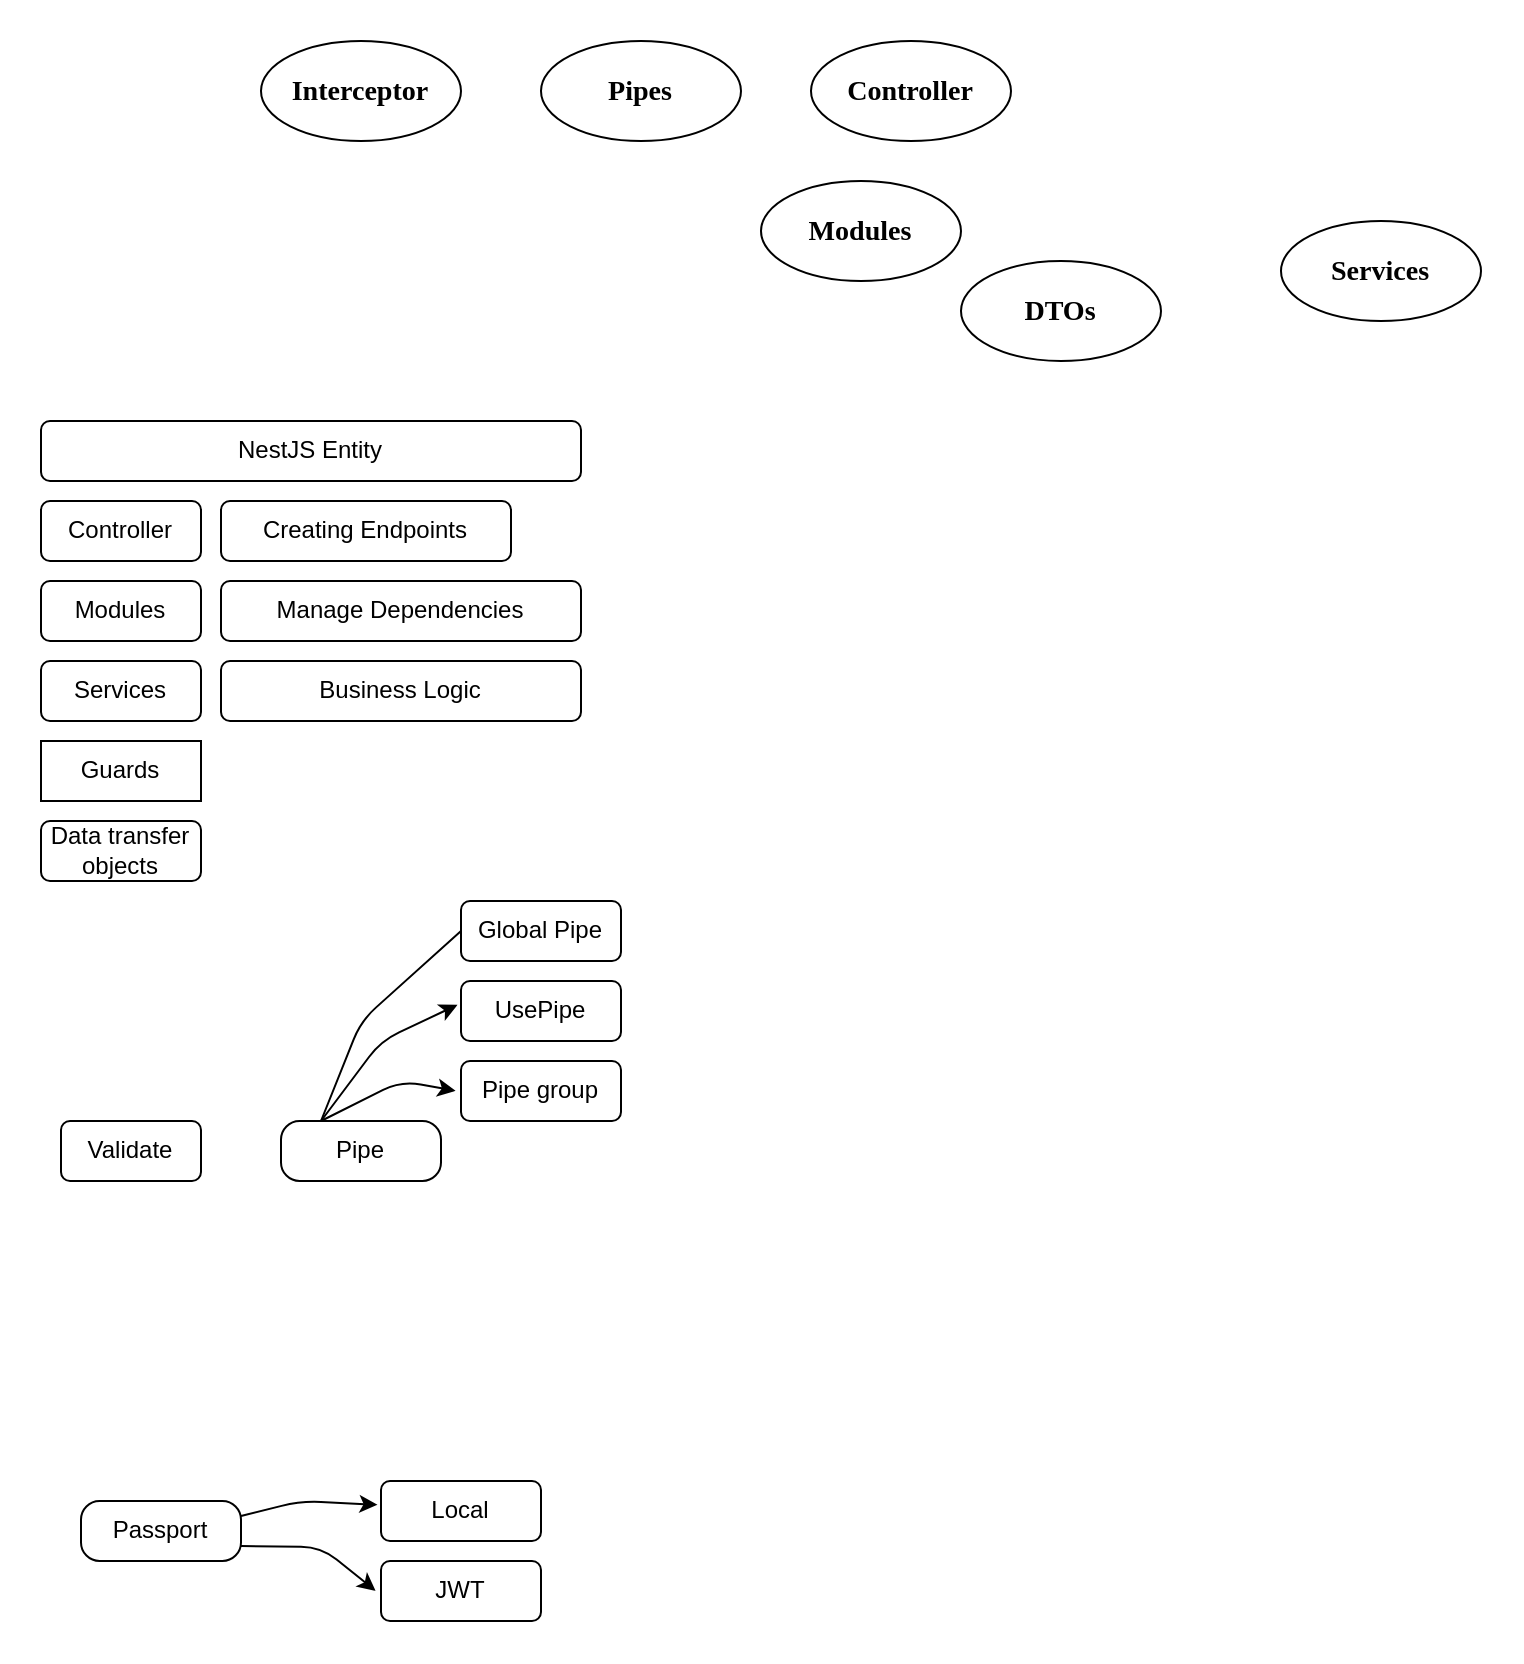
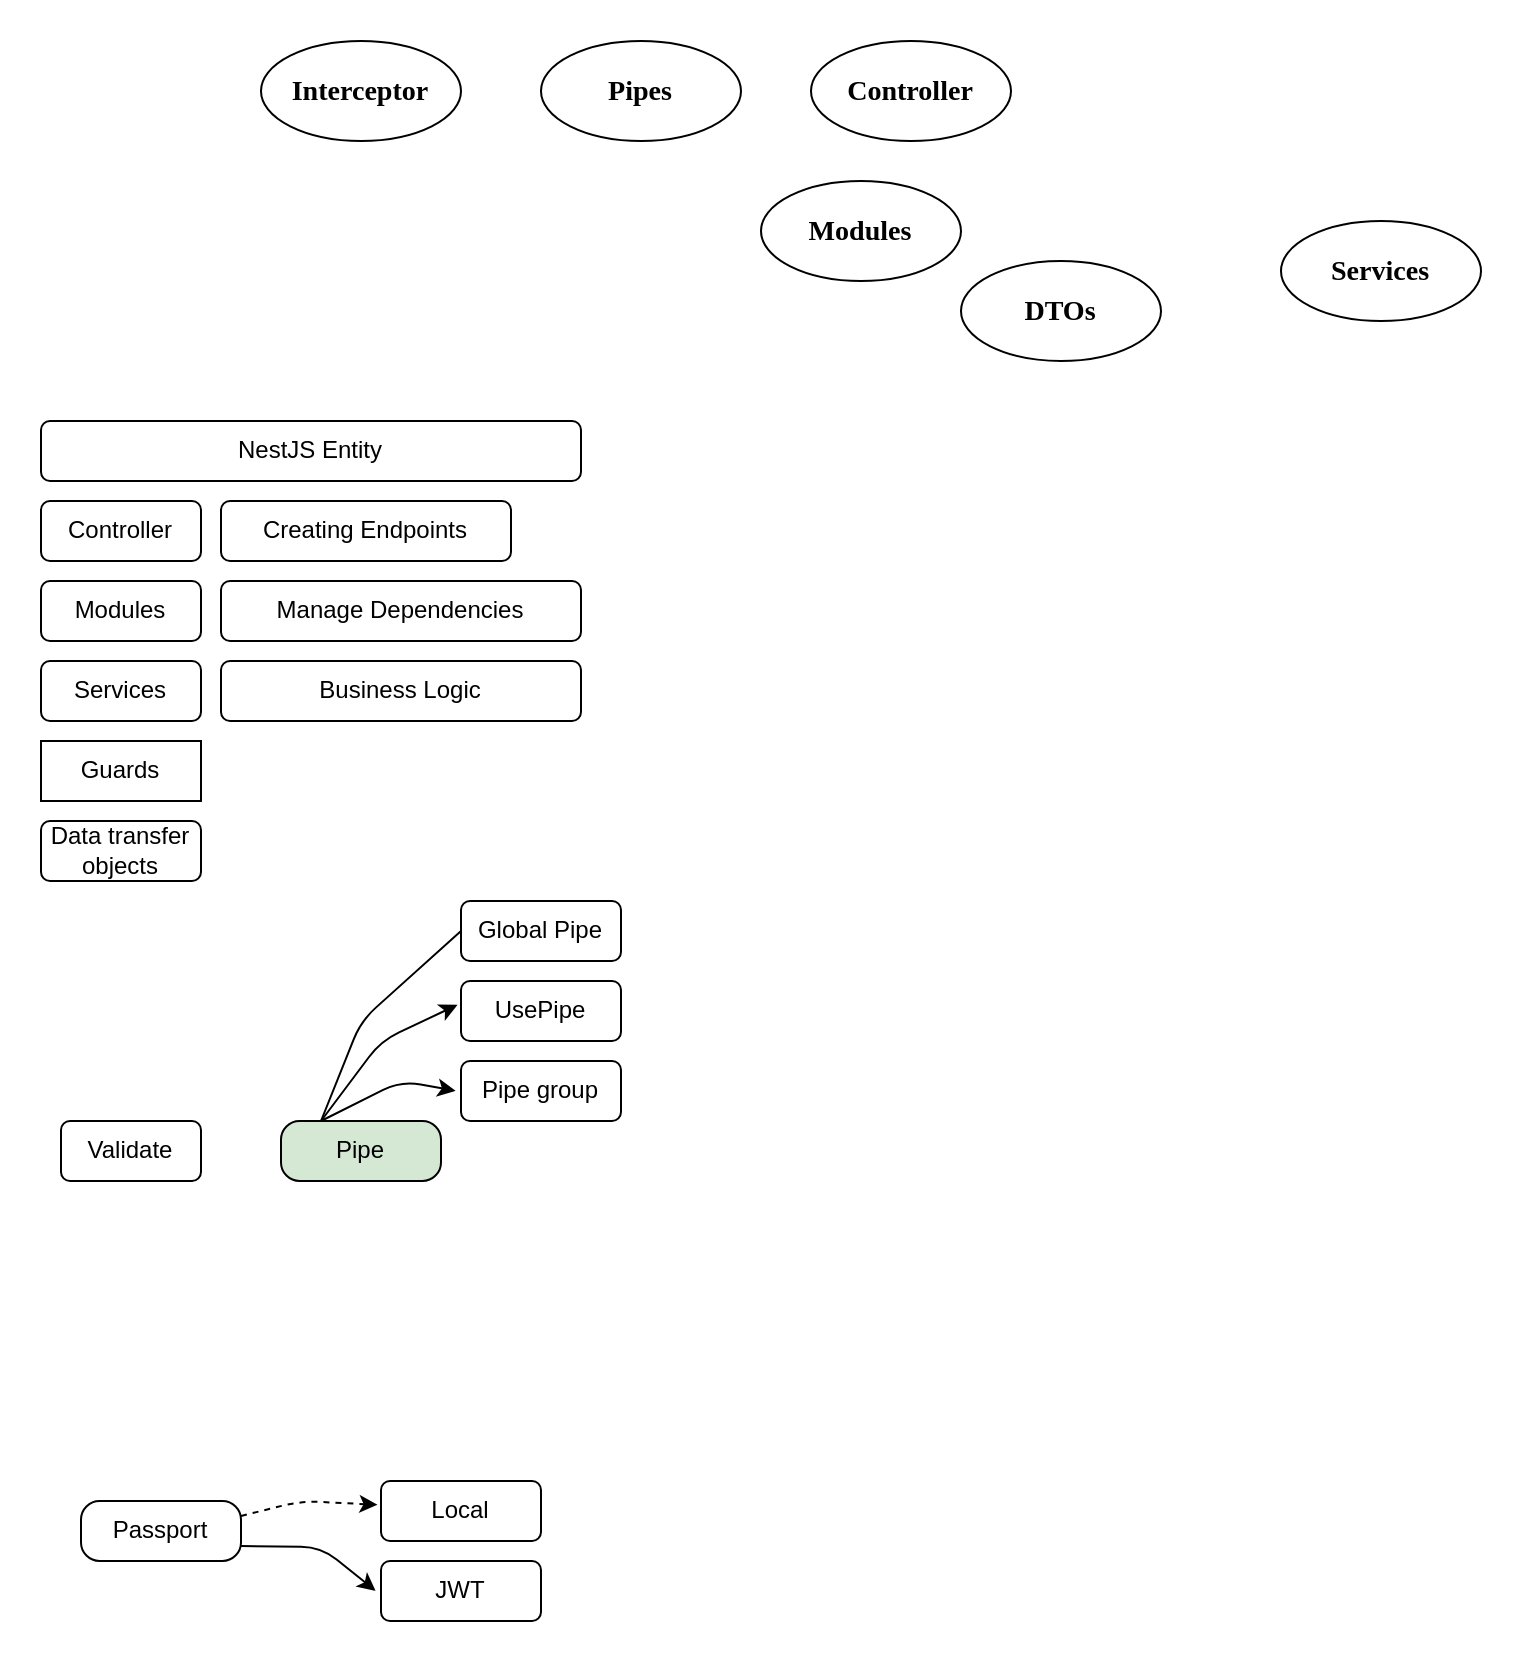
node "Pipe": fillcolor #ffffff -> #d5e8d4
edge "Passport" -> "Local": style solid -> dashed
